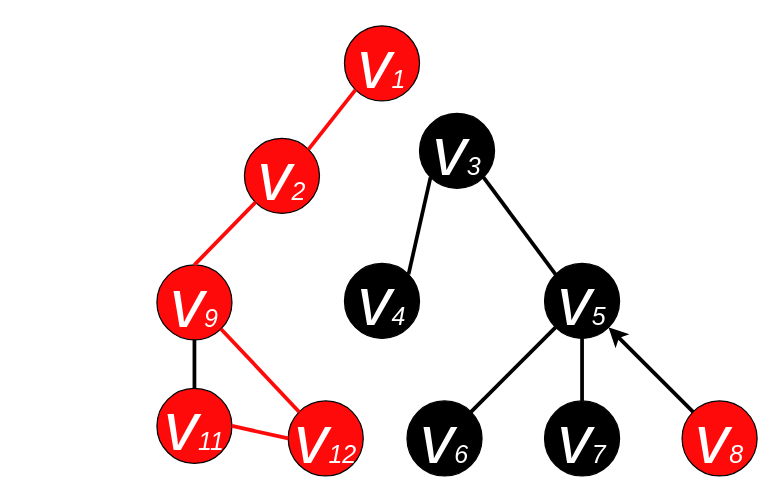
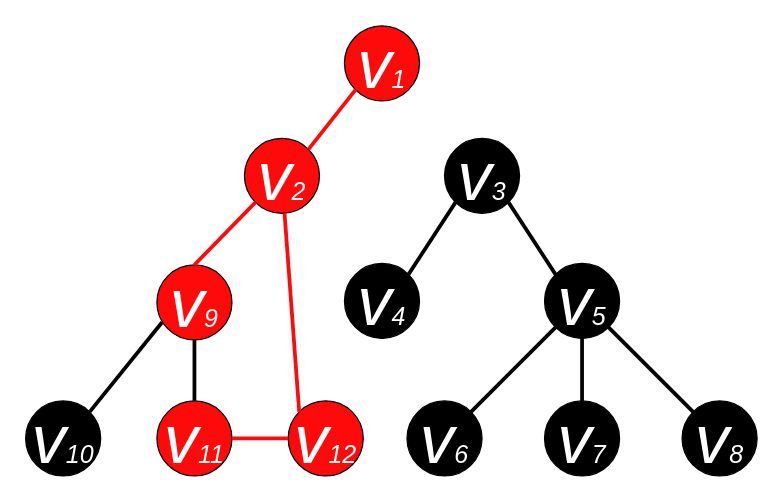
node "v3": moved (457, 151) -> (482, 176)
edge "v8" -> "v5": arrowhead classic -> none
edge "v9" -- "v10": added
edge "v9" -- "v12": now "v2" -- "v12"
node "v11": moved (194, 426) -> (194, 438)
node "v10": added
node "v8": fillcolor #ff0a0a -> #000000
